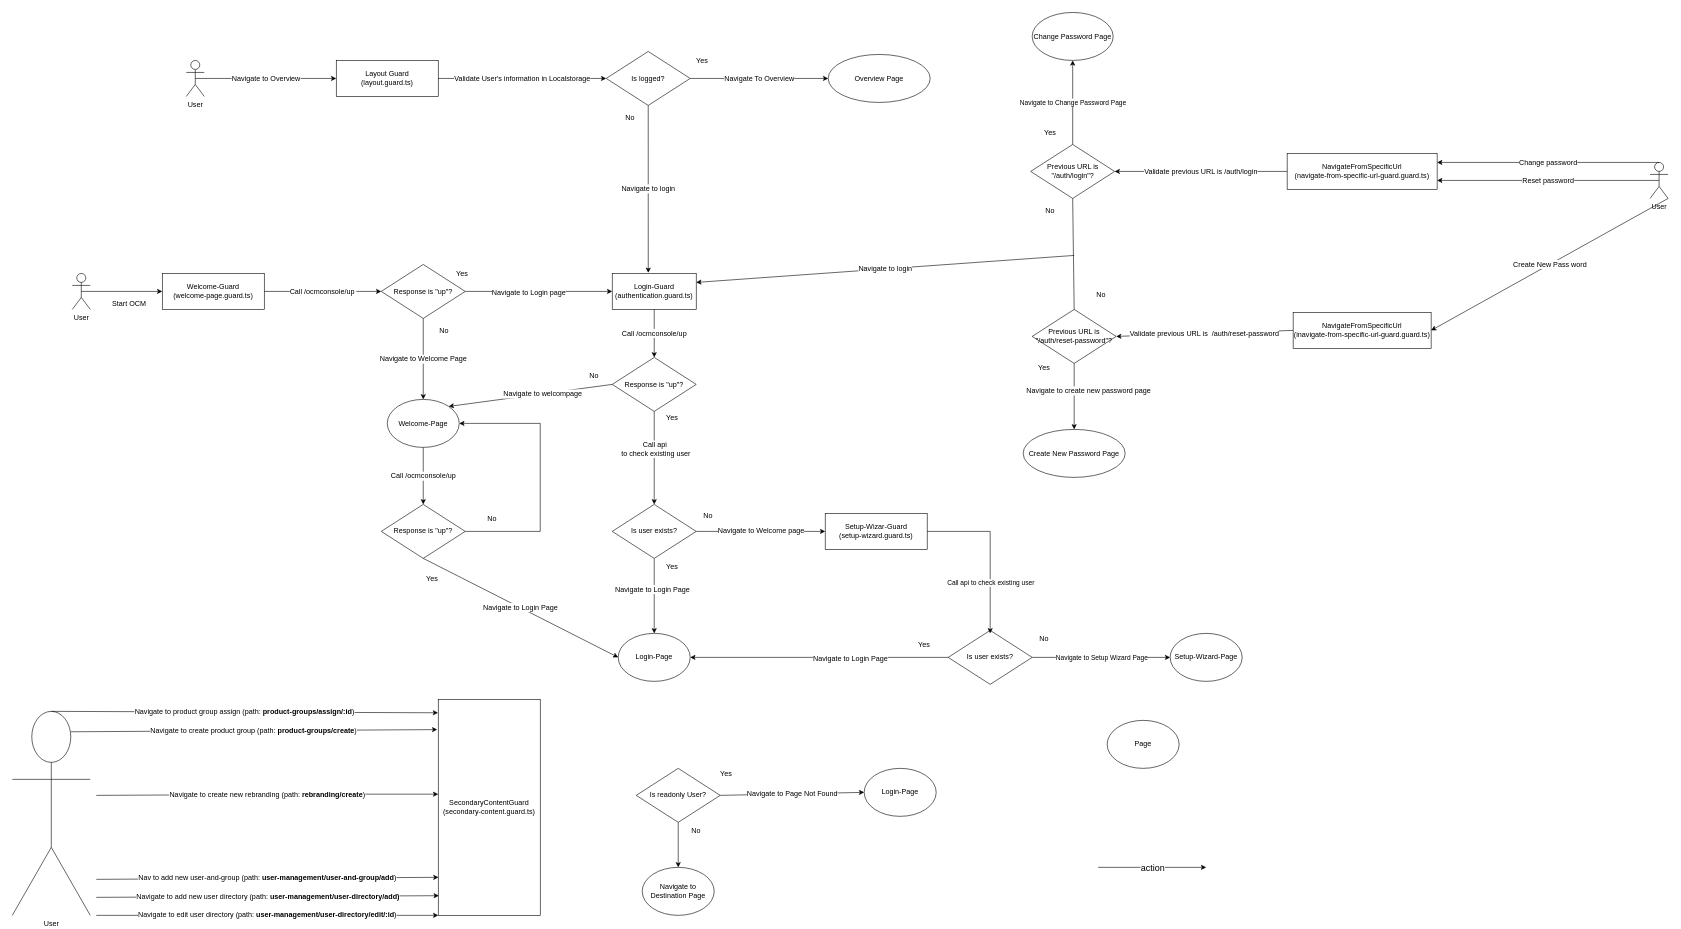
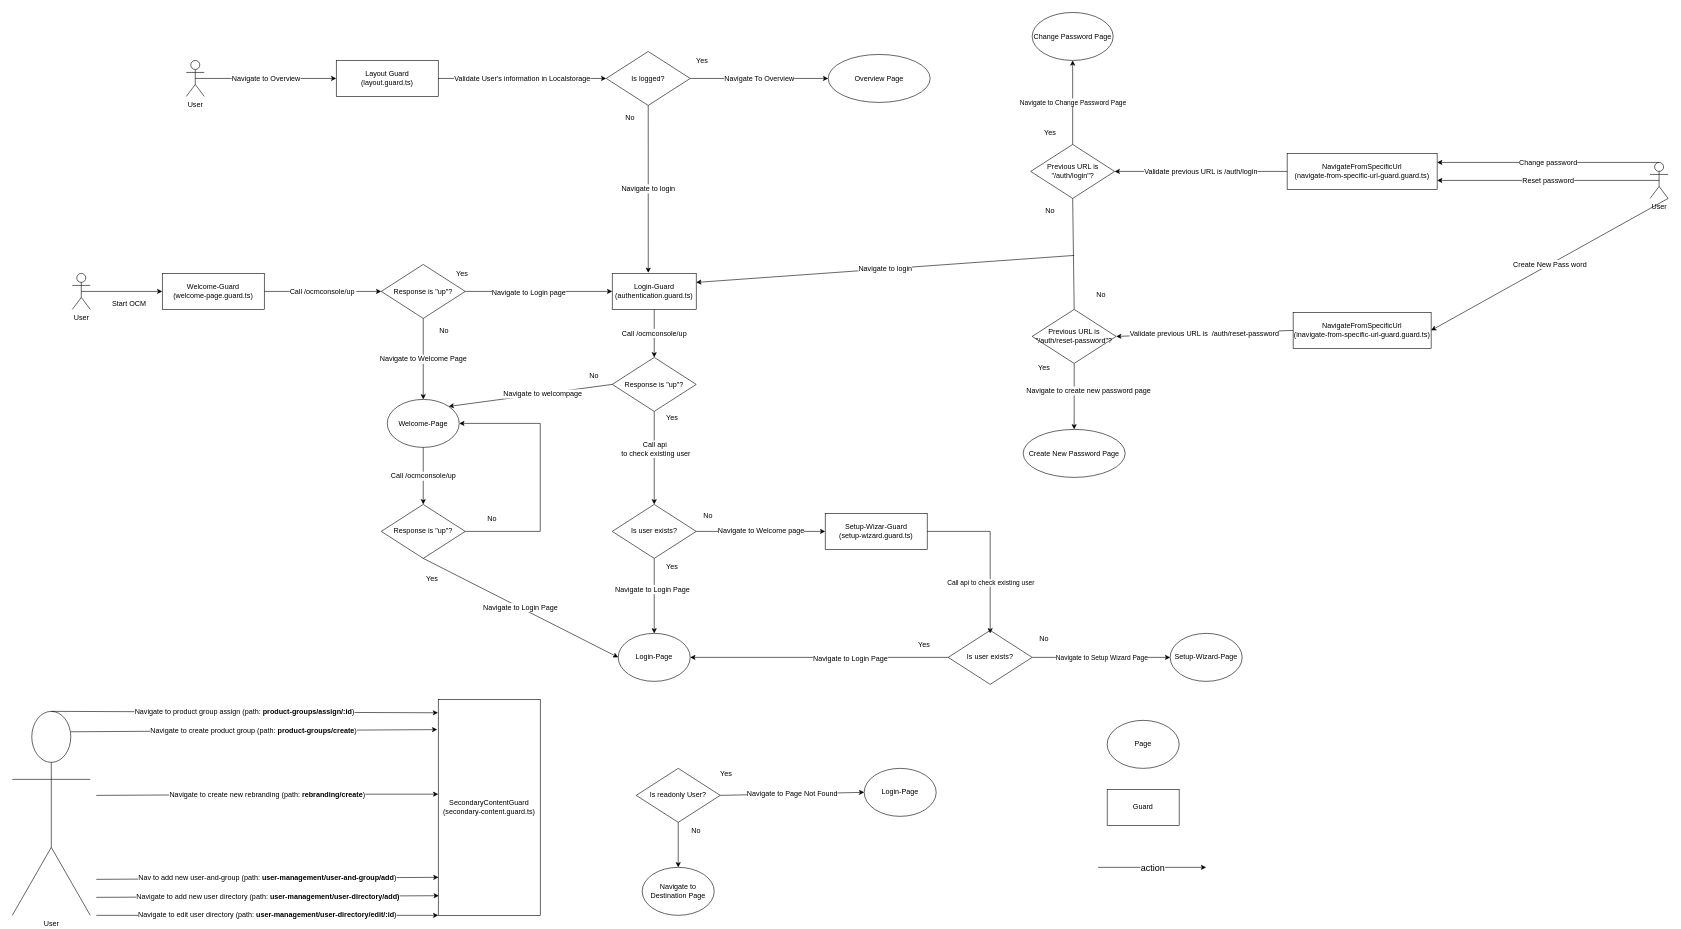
node "Guard": added
